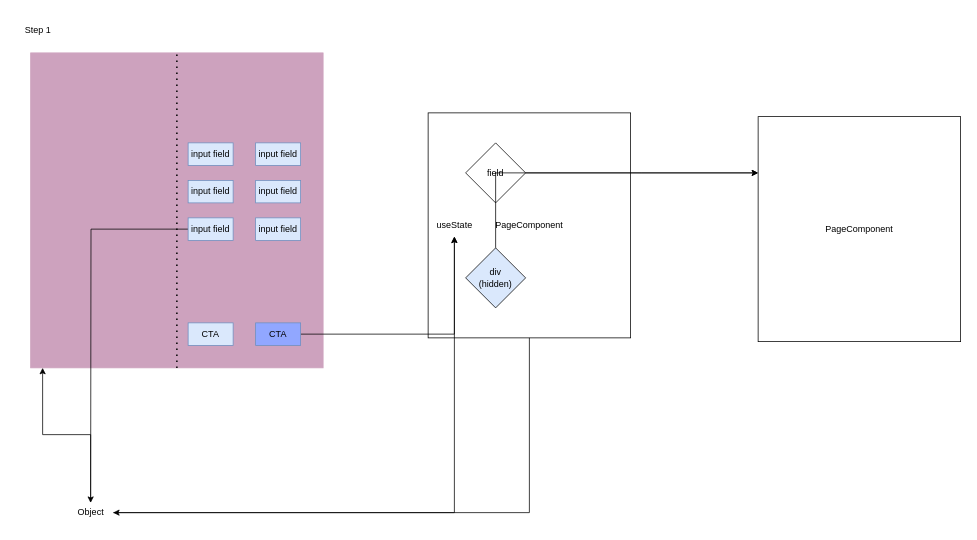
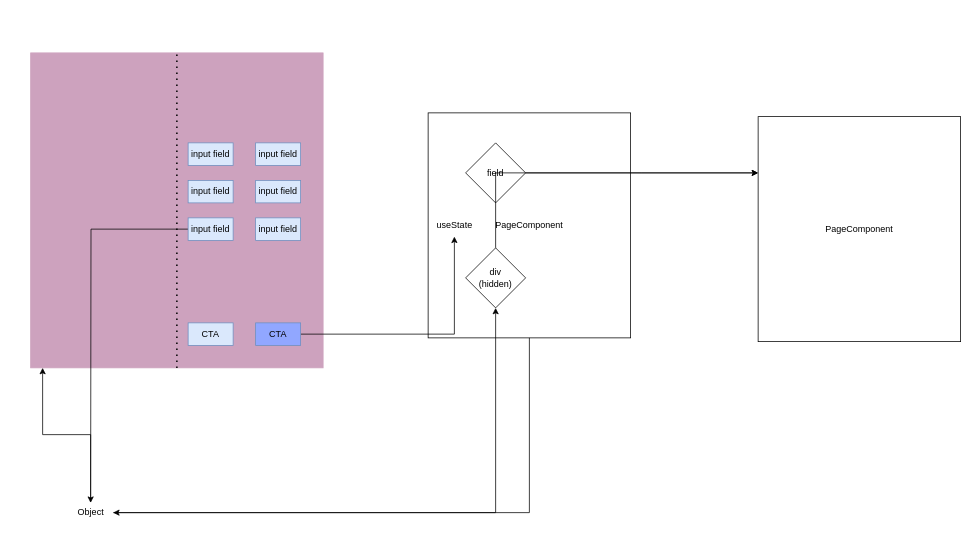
node "Step 1": removed
node "div (hidden)": fillcolor #dae8fc -> #ffffff
edge "Object" -> "useState": now "Object" -> "div (hidden)"
